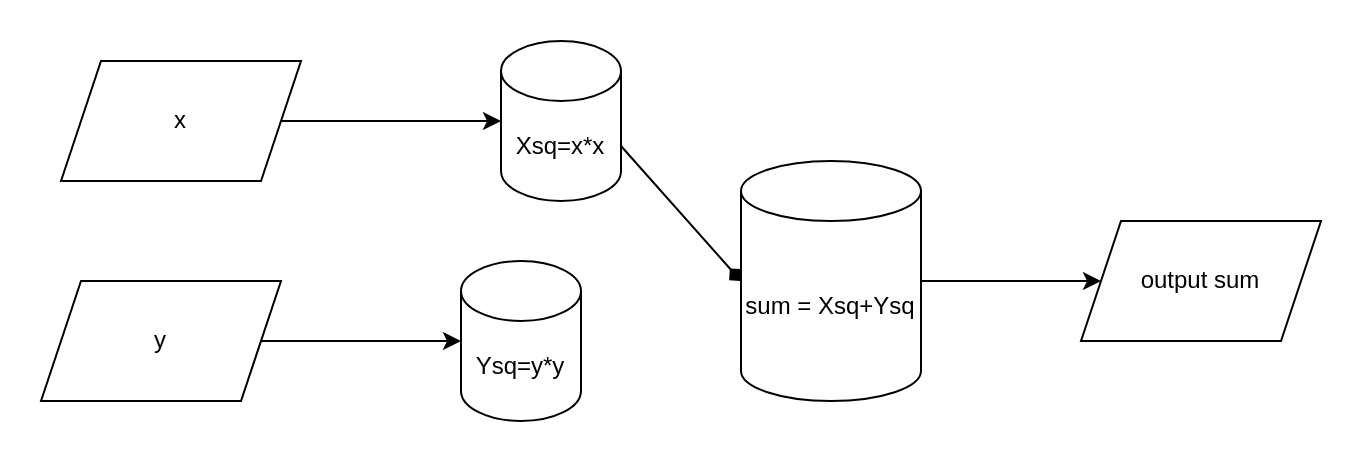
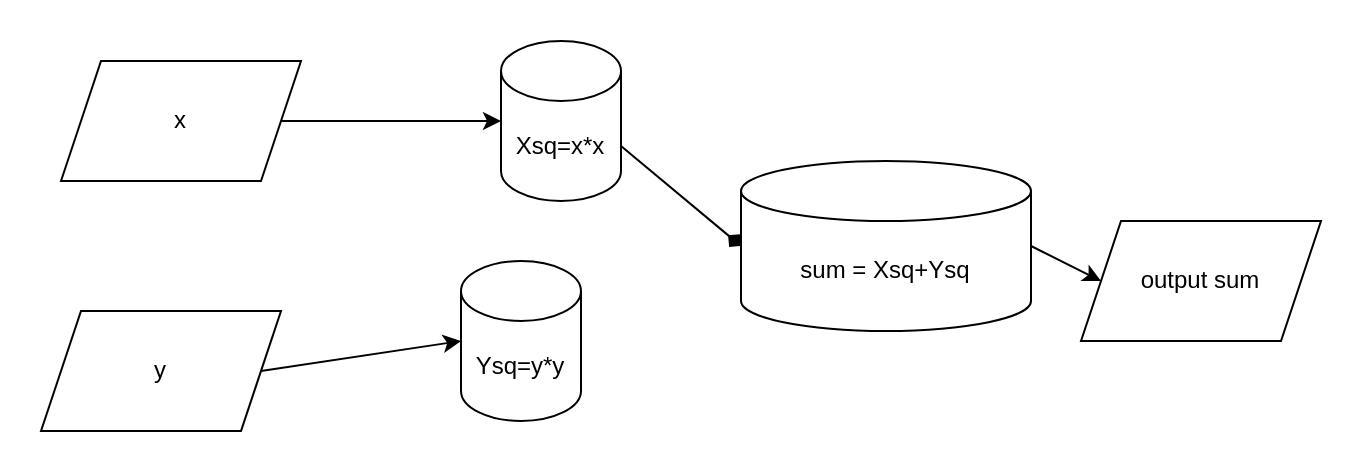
node "sum = Xsq+Ysq": size 180x240 -> 290x170
node "y": moved (161, 341) -> (161, 371)
